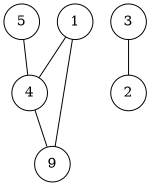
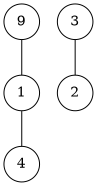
node "5": removed
edge "4" -- "9": removed
